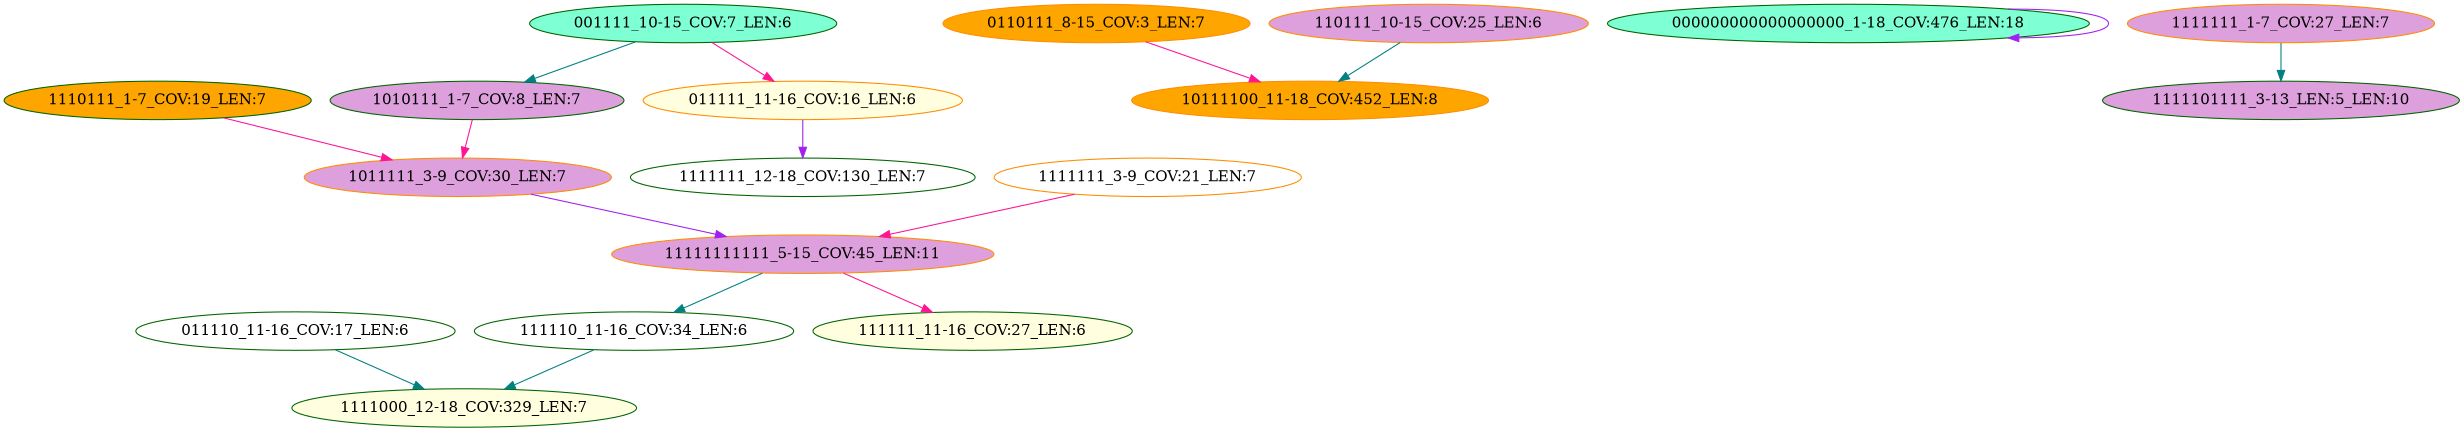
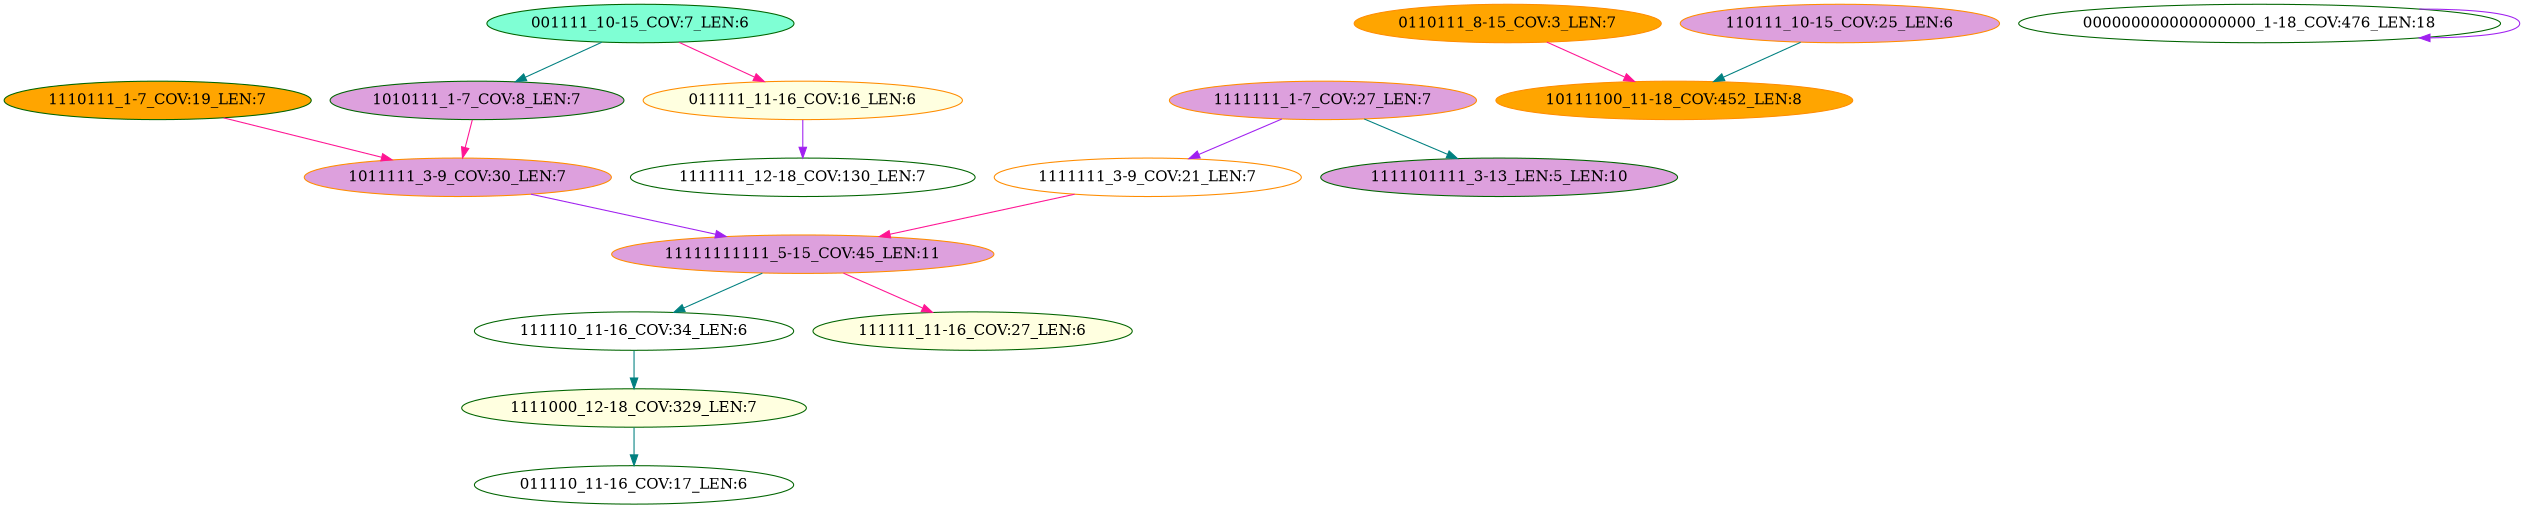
node "000000000000000000_1-18_COV:476_LEN:18": fillcolor aquamarine -> white
edge "1111111_1-7_COV:27_LEN:7" -> "1111111_3-9_COV:21_LEN:7": added
edge "011110_11-16_COV:17_LEN:6" -> "1111000_12-18_COV:329_LEN:7": reversed
